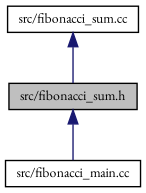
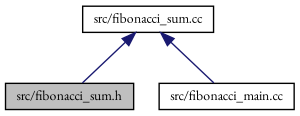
edge "src/fibonacci_main.cc" -> "src/fibonacci_sum.h": now "src/fibonacci_main.cc" -> "src/fibonacci_sum.cc"
